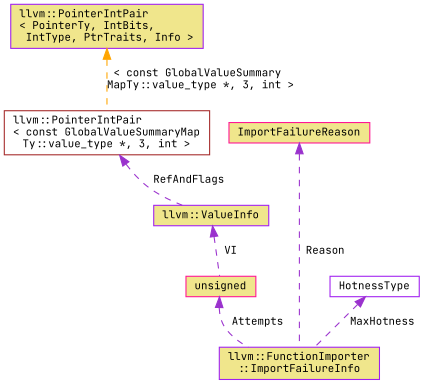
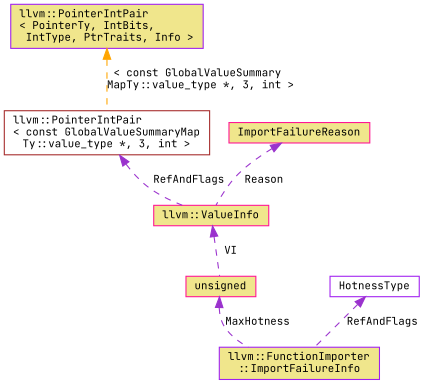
node "llvm::ValueInfo": color purple -> deeppink
edge "llvm::FunctionImporter ::ImportFailureInfo" -> "ImportFailureReason": now "llvm::ValueInfo" -> "ImportFailureReason"
edge "llvm::FunctionImporter ::ImportFailureInfo" -> "unsigned": label " Attempts" -> " MaxHotness"
edge "llvm::FunctionImporter ::ImportFailureInfo" -> "HotnessType": label " MaxHotness" -> " RefAndFlags"
